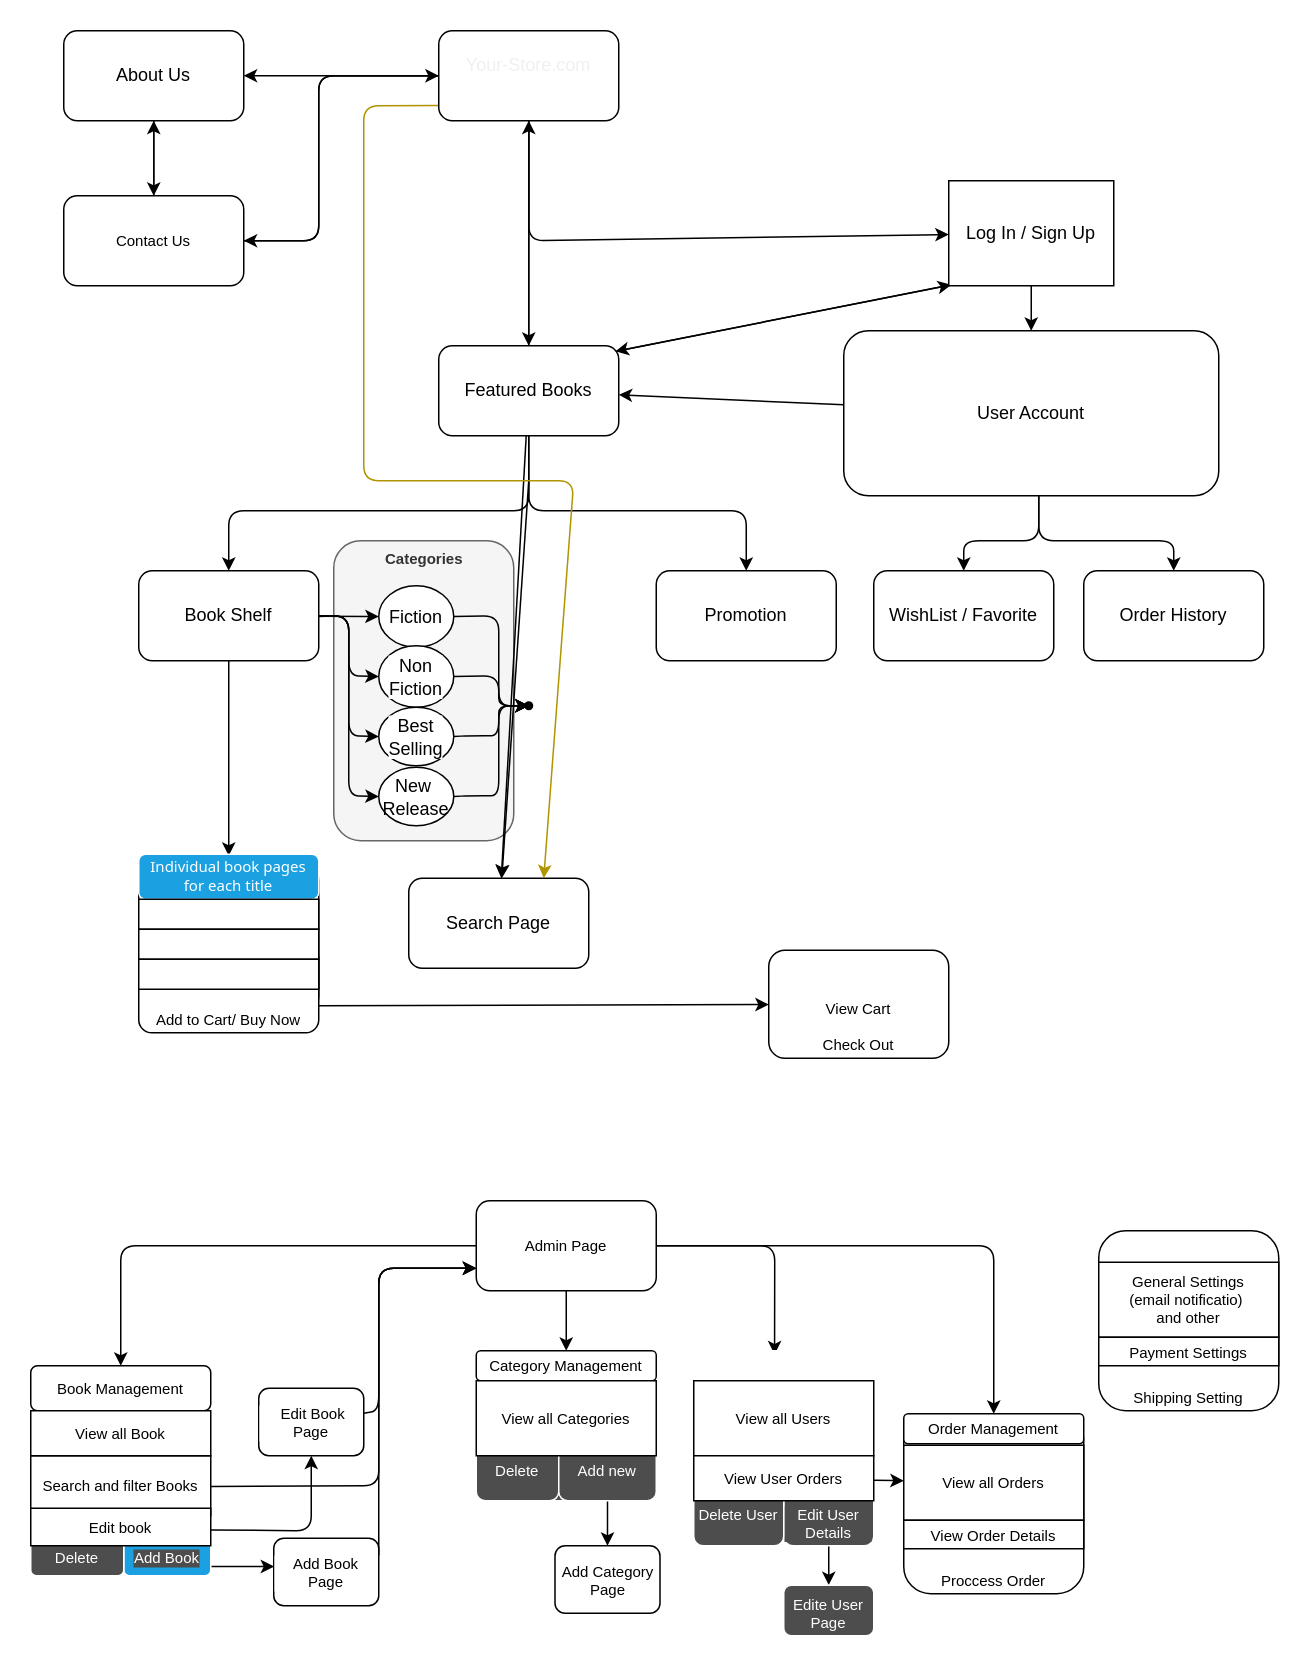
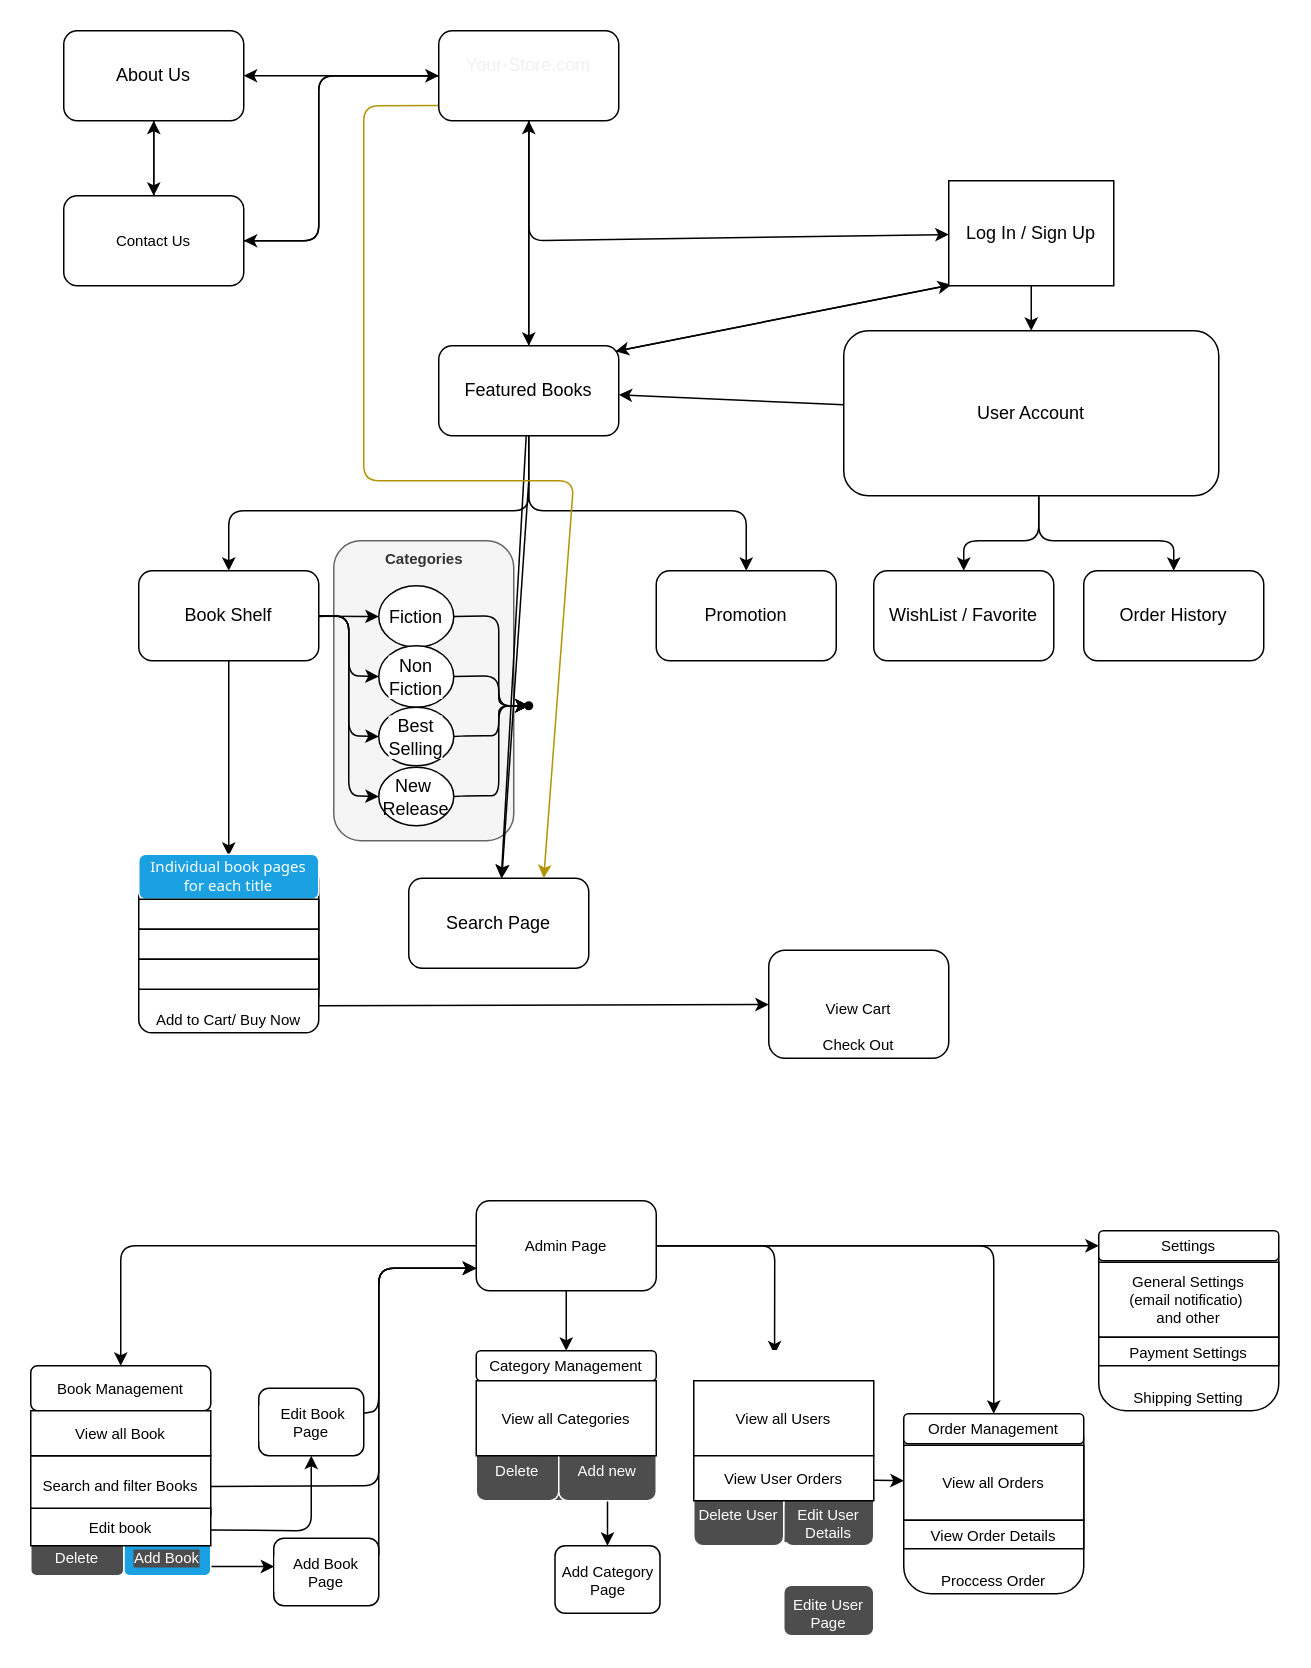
edge "Admin Page" -> "Settings": added
node "Settings": added
edge "Edit User Details" -> "Edite User Page": removed
